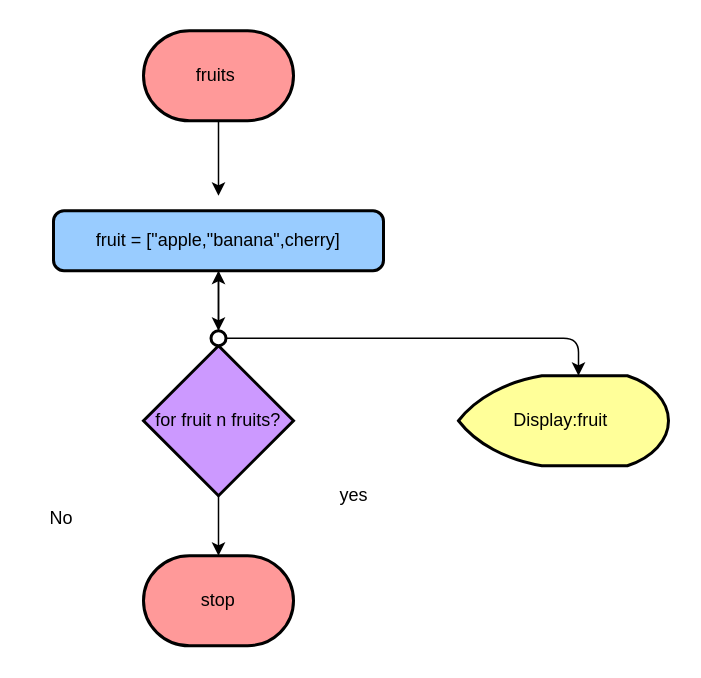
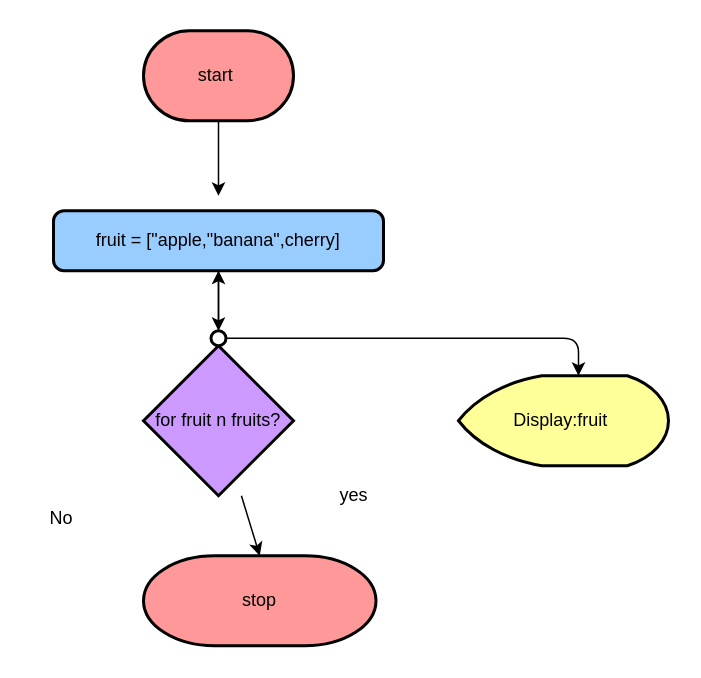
node "fruits": label "fruits" -> "start"
node "stop": size 150x90 -> 233x90
